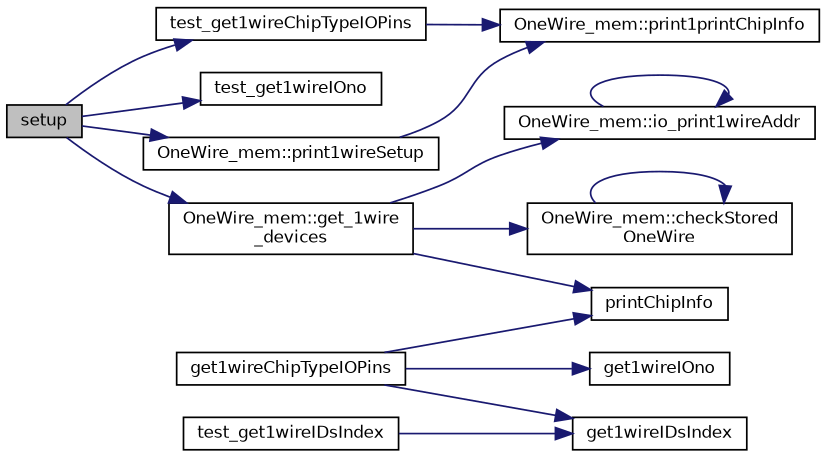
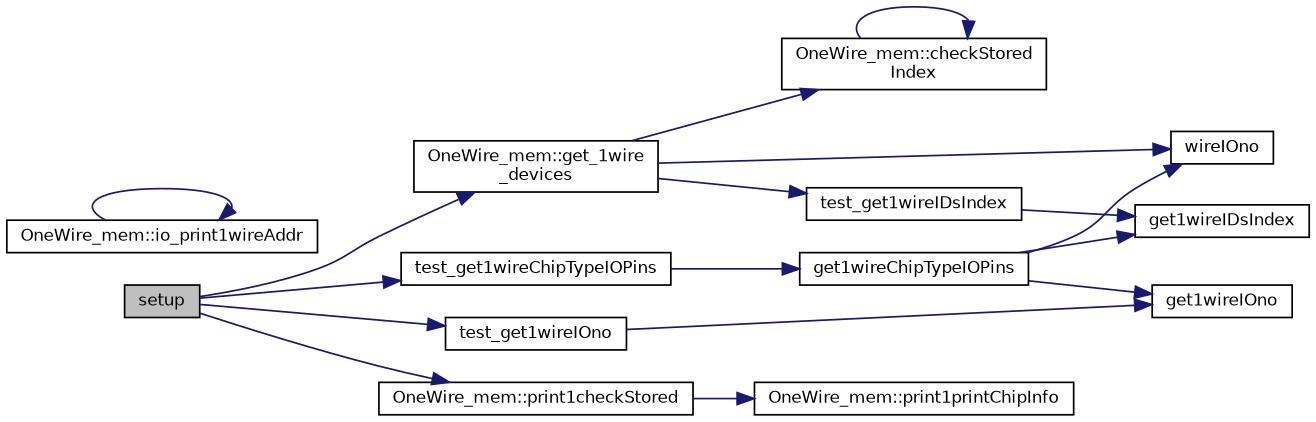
edge "test_get1wireChipTypeIOPins" -> "OneWire_mem::print1printChipInfo": now "test_get1wireChipTypeIOPins" -> "get1wireChipTypeIOPins"
node "OneWire_mem::print1wireSetup": label "OneWire_mem::print1wireSetup" -> "OneWire_mem::print1checkStored"
edge "OneWire_mem::get_1wire _devices" -> "OneWire_mem::io_print1wireAddr": now "OneWire_mem::get_1wire _devices" -> "test_get1wireIDsIndex"
node "OneWire_mem::checkStored OneWire": label "OneWire_mem::checkStored OneWire" -> "OneWire_mem::checkStored Index"
node "printChipInfo": label "printChipInfo" -> "wireIOno"
edge "test_get1wireIOno" -> "get1wireIOno": added
